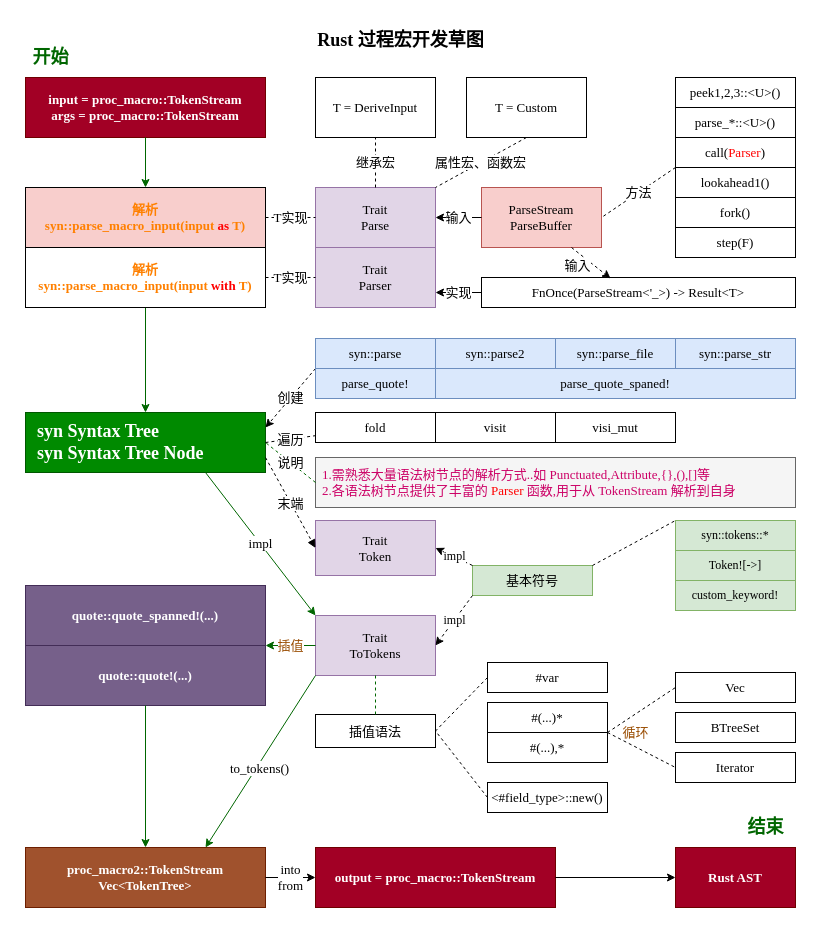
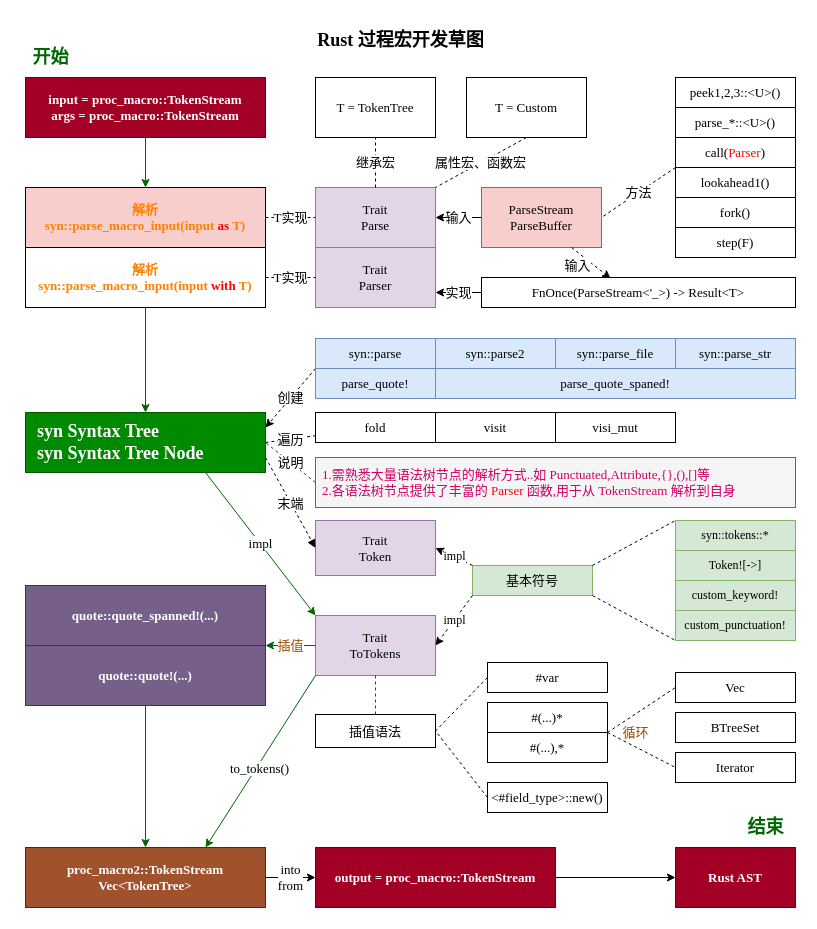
node "T = DeriveInput": label "T = DeriveInput" -> "T = TokenTree"
edge "基本符号" -- "custom_punctuation!": added
node "custom_punctuation!": added
